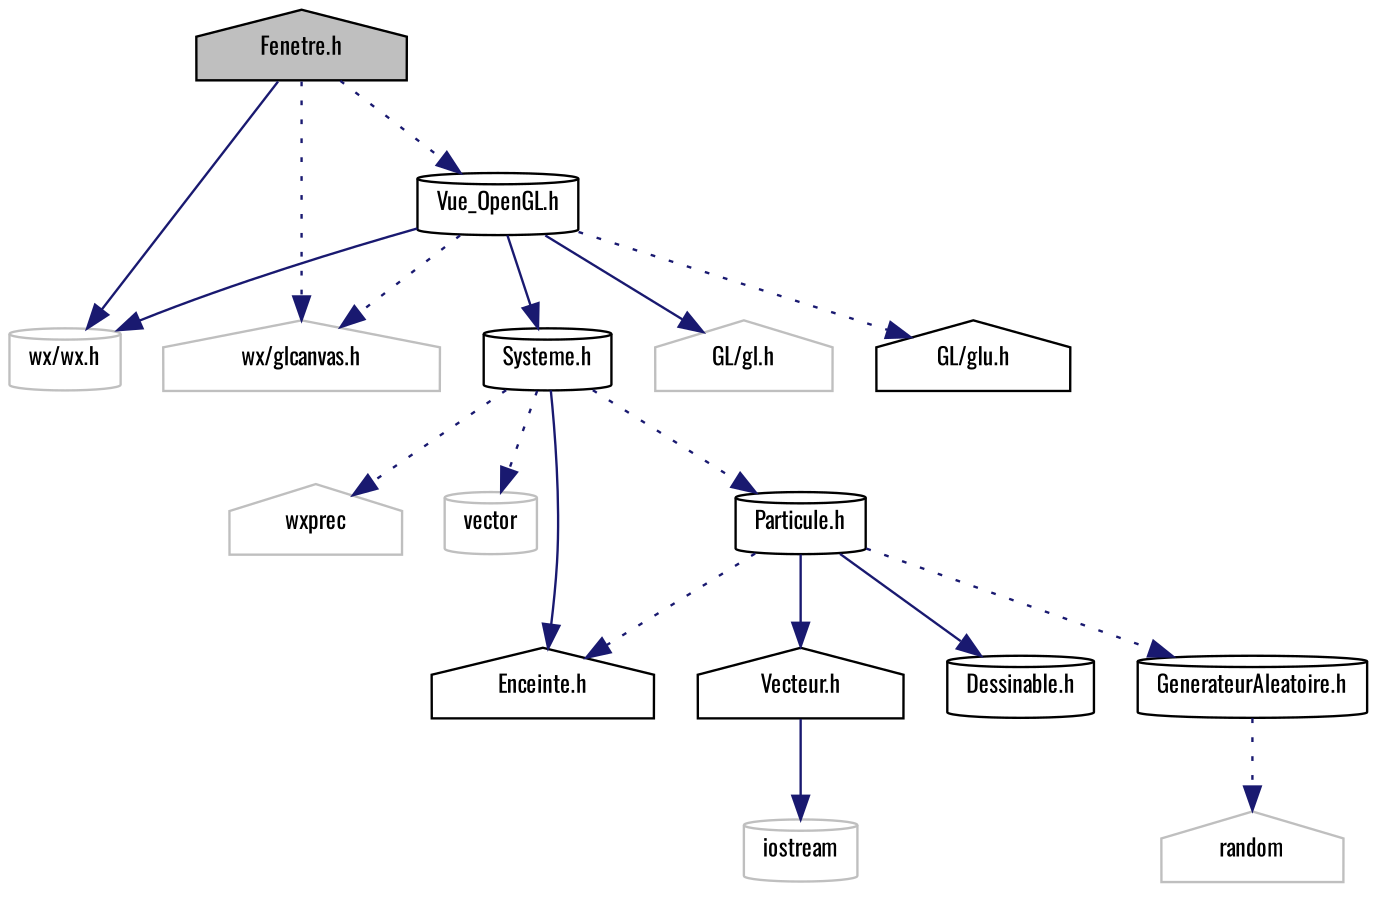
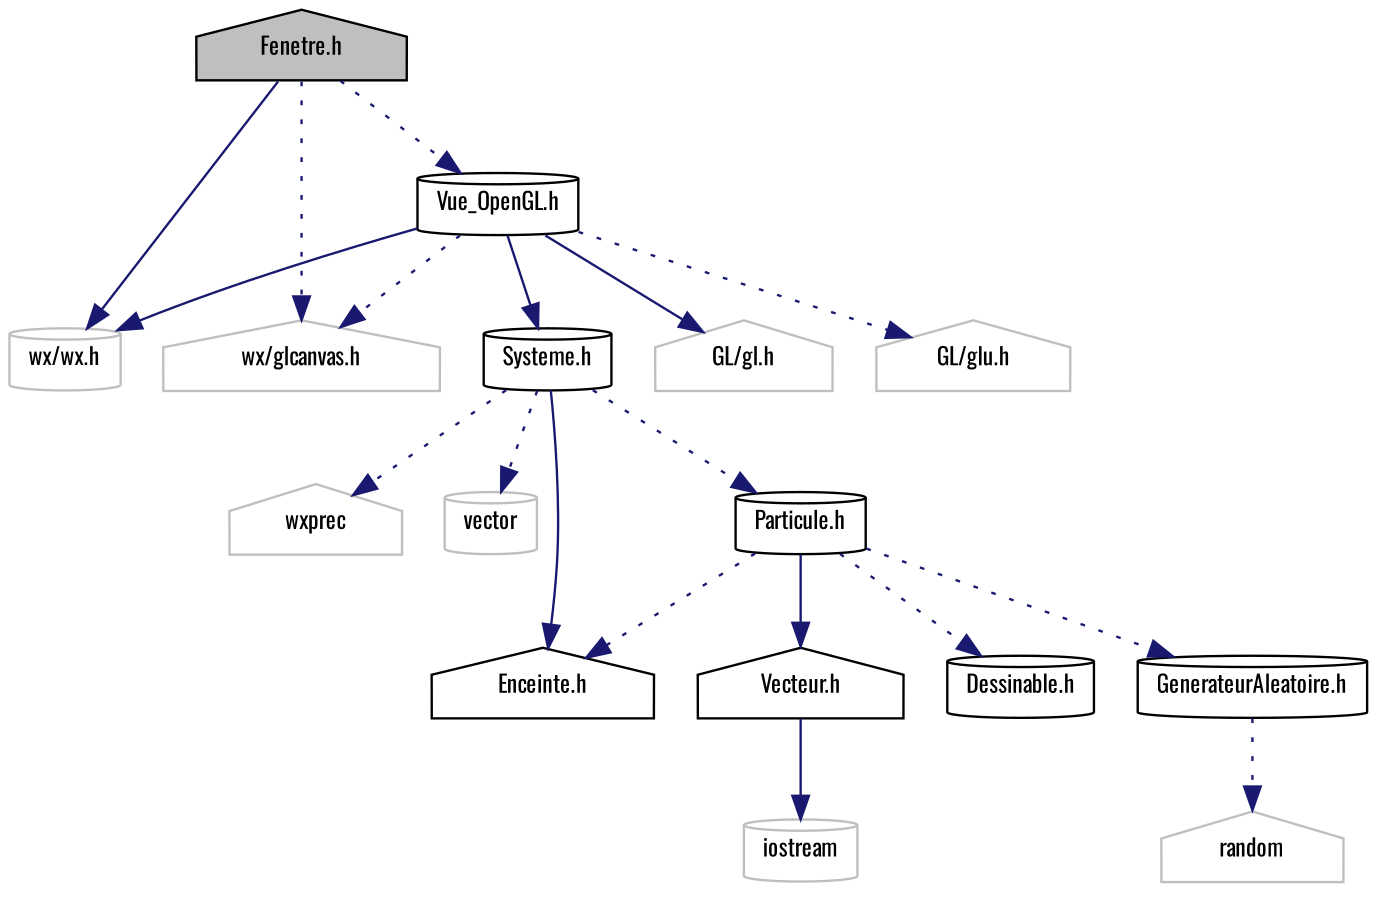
node "GL/glu.h": color black -> grey75
edge "Particule.h" -> "Dessinable.h": style solid -> dotted
